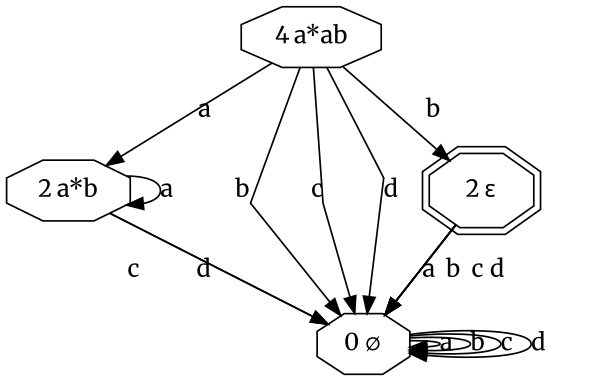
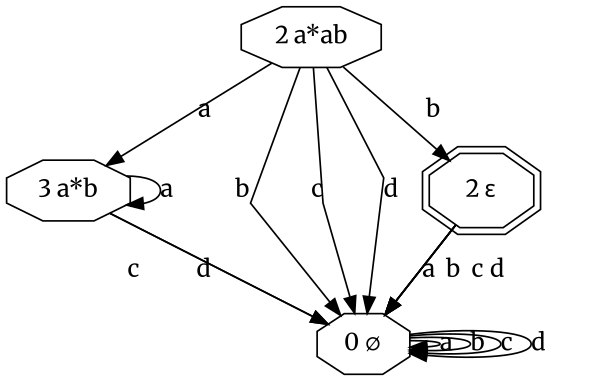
node "4 a*ab": label "4 a*ab" -> "2 a*ab"
node "2 a*b": label "2 a*b" -> "3 a*b"
